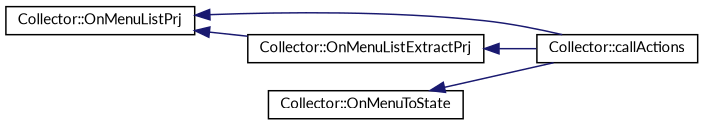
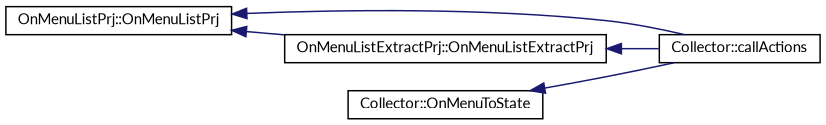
node "Collector::OnMenuListPrj": label "Collector::OnMenuListPrj" -> "OnMenuListPrj::OnMenuListPrj"
node "Collector::OnMenuListExtractPrj": label "Collector::OnMenuListExtractPrj" -> "OnMenuListExtractPrj::OnMenuListExtractPrj"
